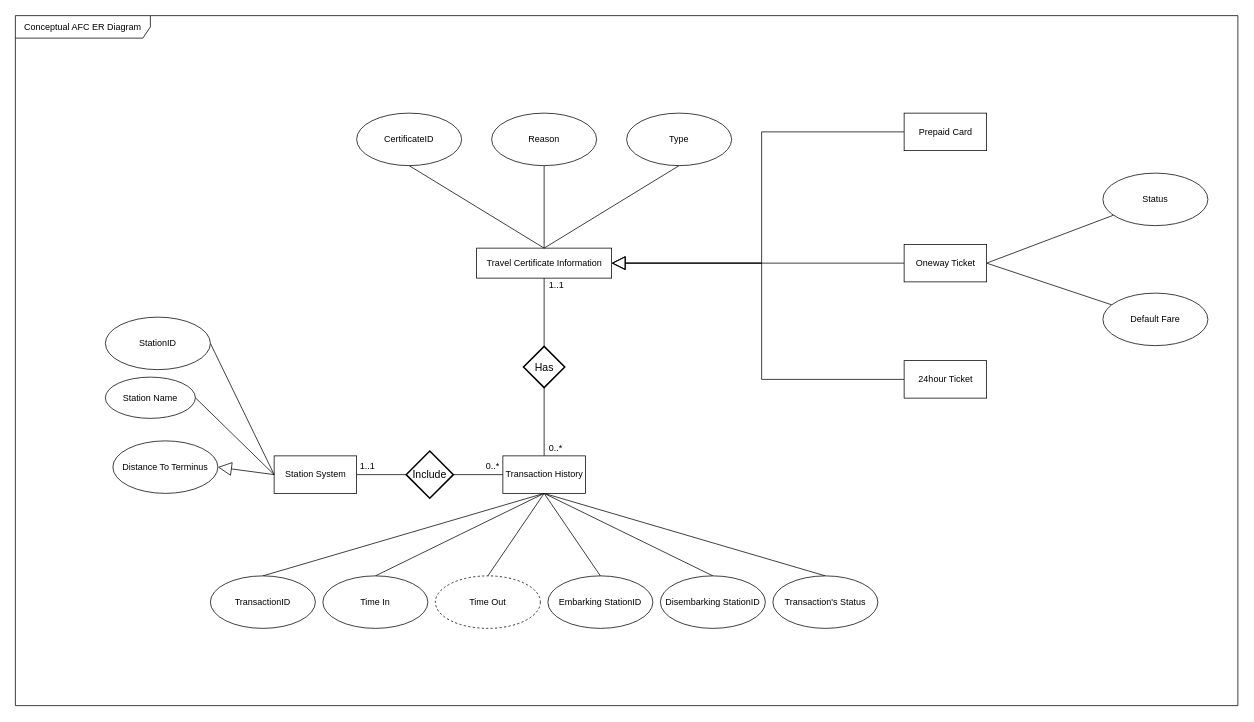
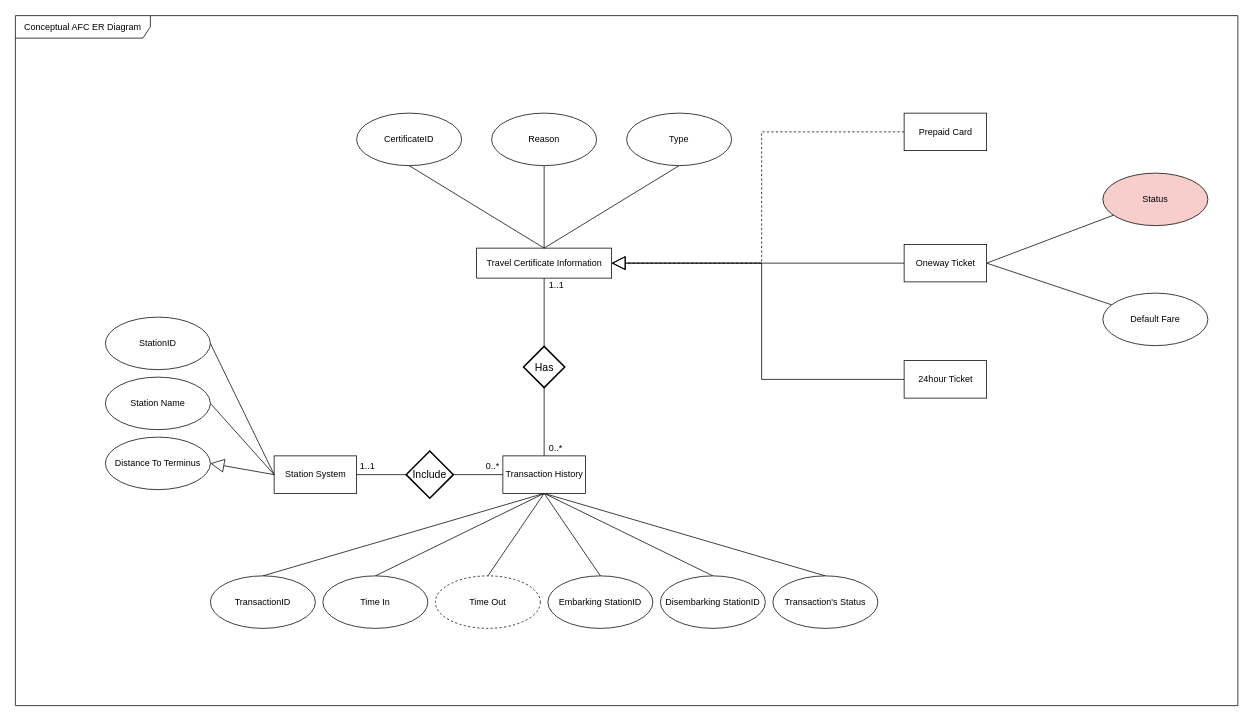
edge "Prepaid Card" -> "Travel Certificate Information": style solid -> dashed
node "Status": fillcolor #ffffff -> #f8cecc
node "Station Name": size 90x41 -> 105x53
node "Distance To Terminus": moved (165, 467) -> (158, 463)
